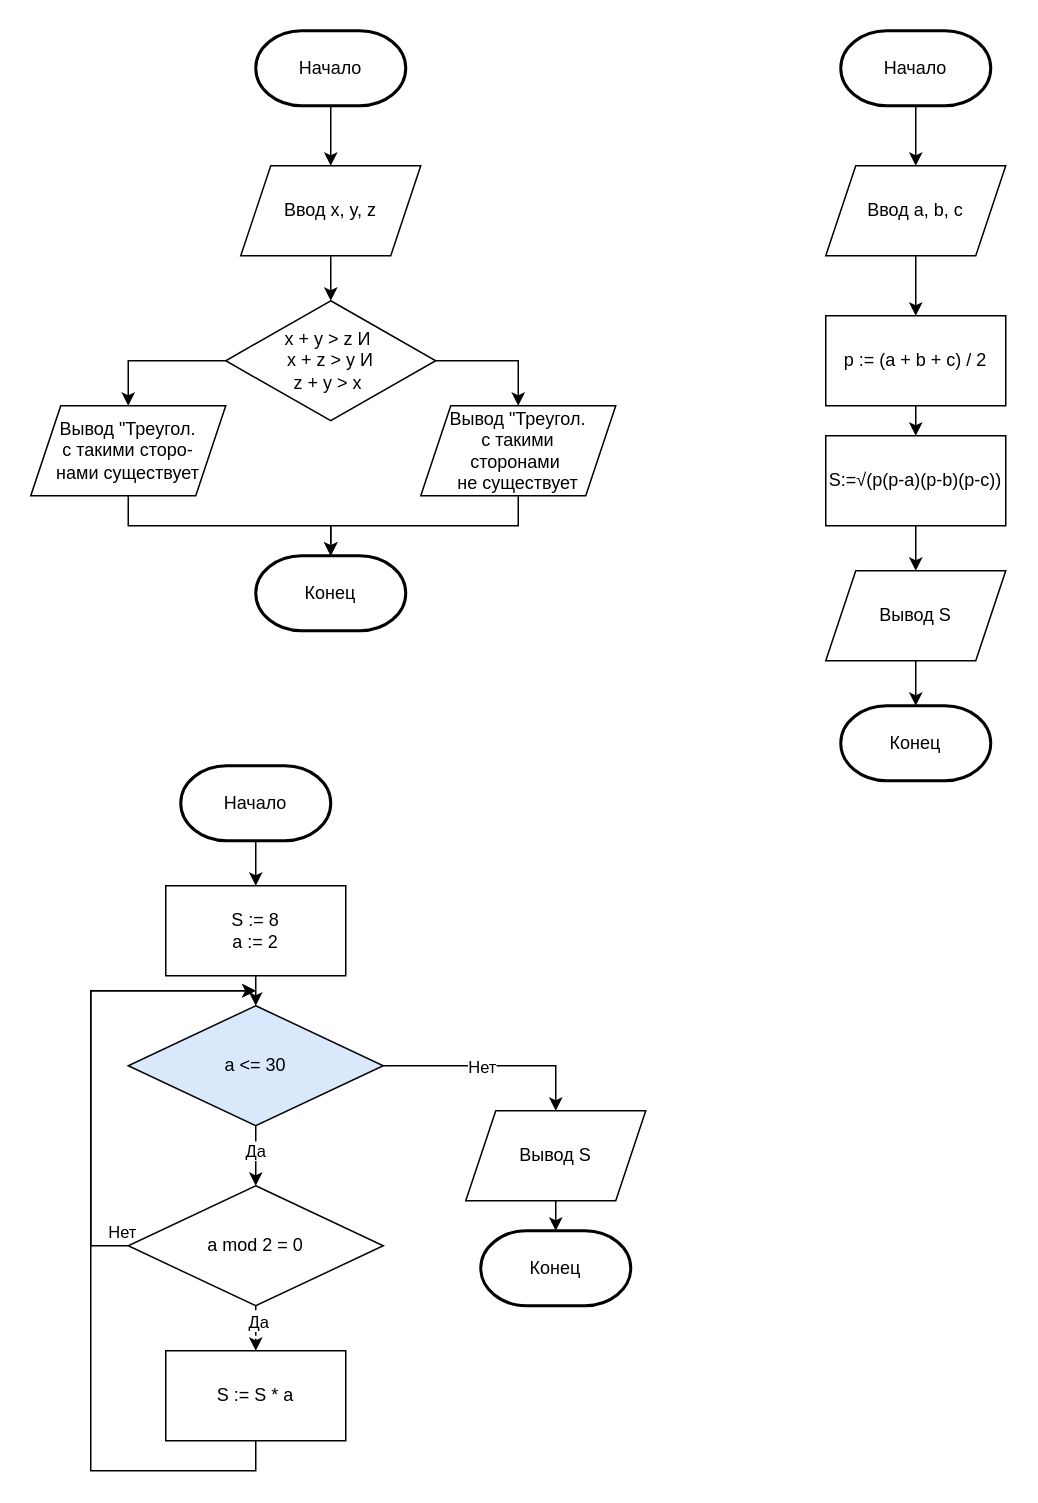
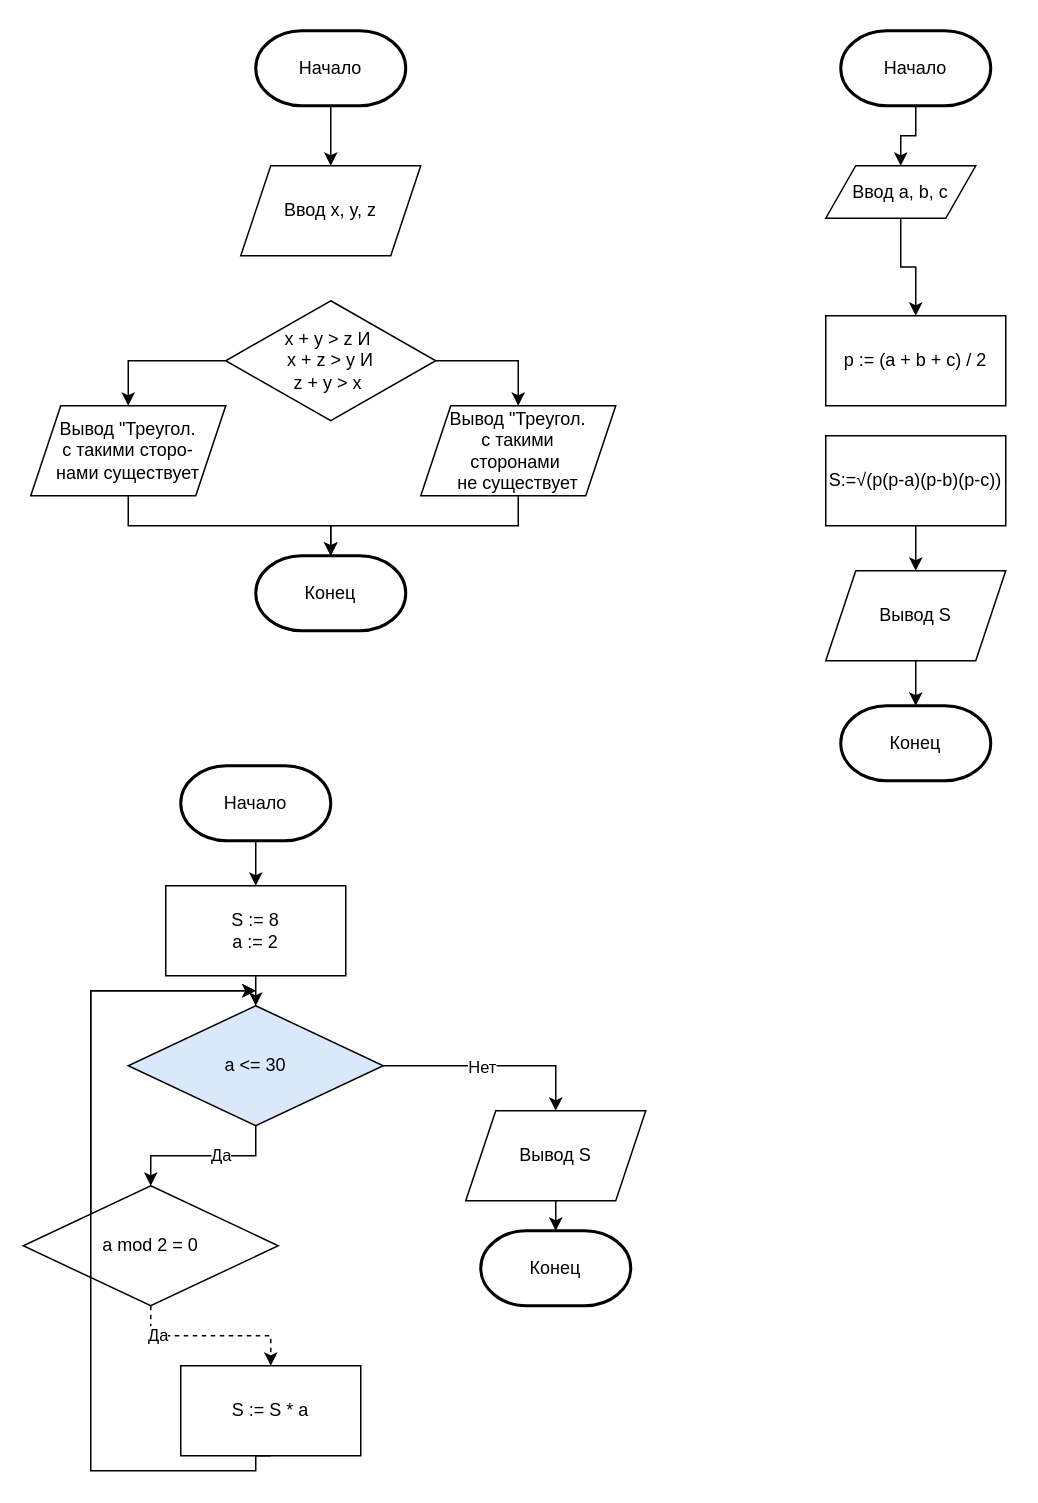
node "Ввод a, b, c": size 180x90 -> 150x53
edge "Ввод x, y, z" -> "x + y > z И x + z > y И z + y > x": removed
edge "p := (a + b + c) / 2" -> "S:=√(p(p-a)(p-b)(p-c))": removed
node "a mod 2 = 0": moved (256, 1246) -> (151, 1246)
node "S := S * a": moved (256, 1396) -> (271, 1411)
